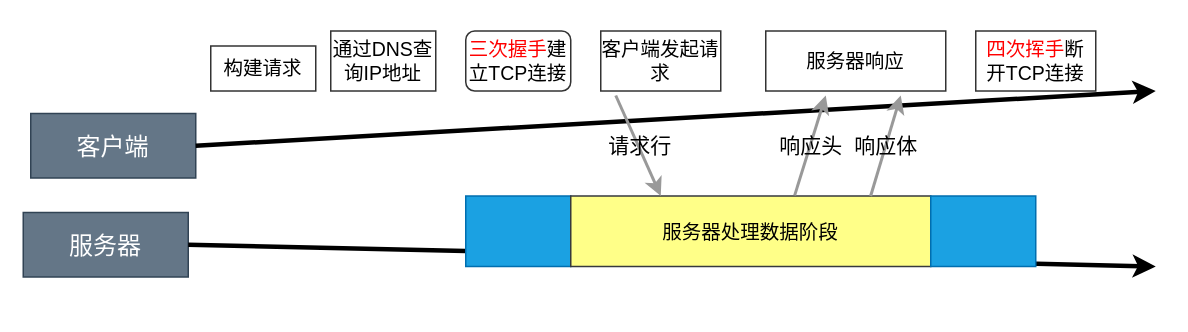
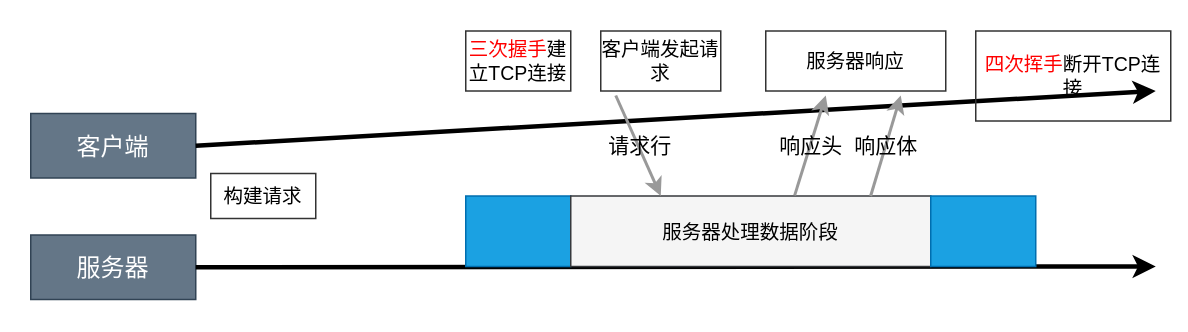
node "通过DNS查询IP地址": removed
node "三次握手建立TCP连接": shape rounded rectangle -> rectangle
node "四次挥手断开TCP连接": size 120x60 -> 195x90
node "构建请求": moved (263, 68) -> (263, 196)
node "服务器处理数据阶段": fillcolor #ffff88 -> #f5f5f5
node "服务器": moved (106, 245) -> (113, 267)
